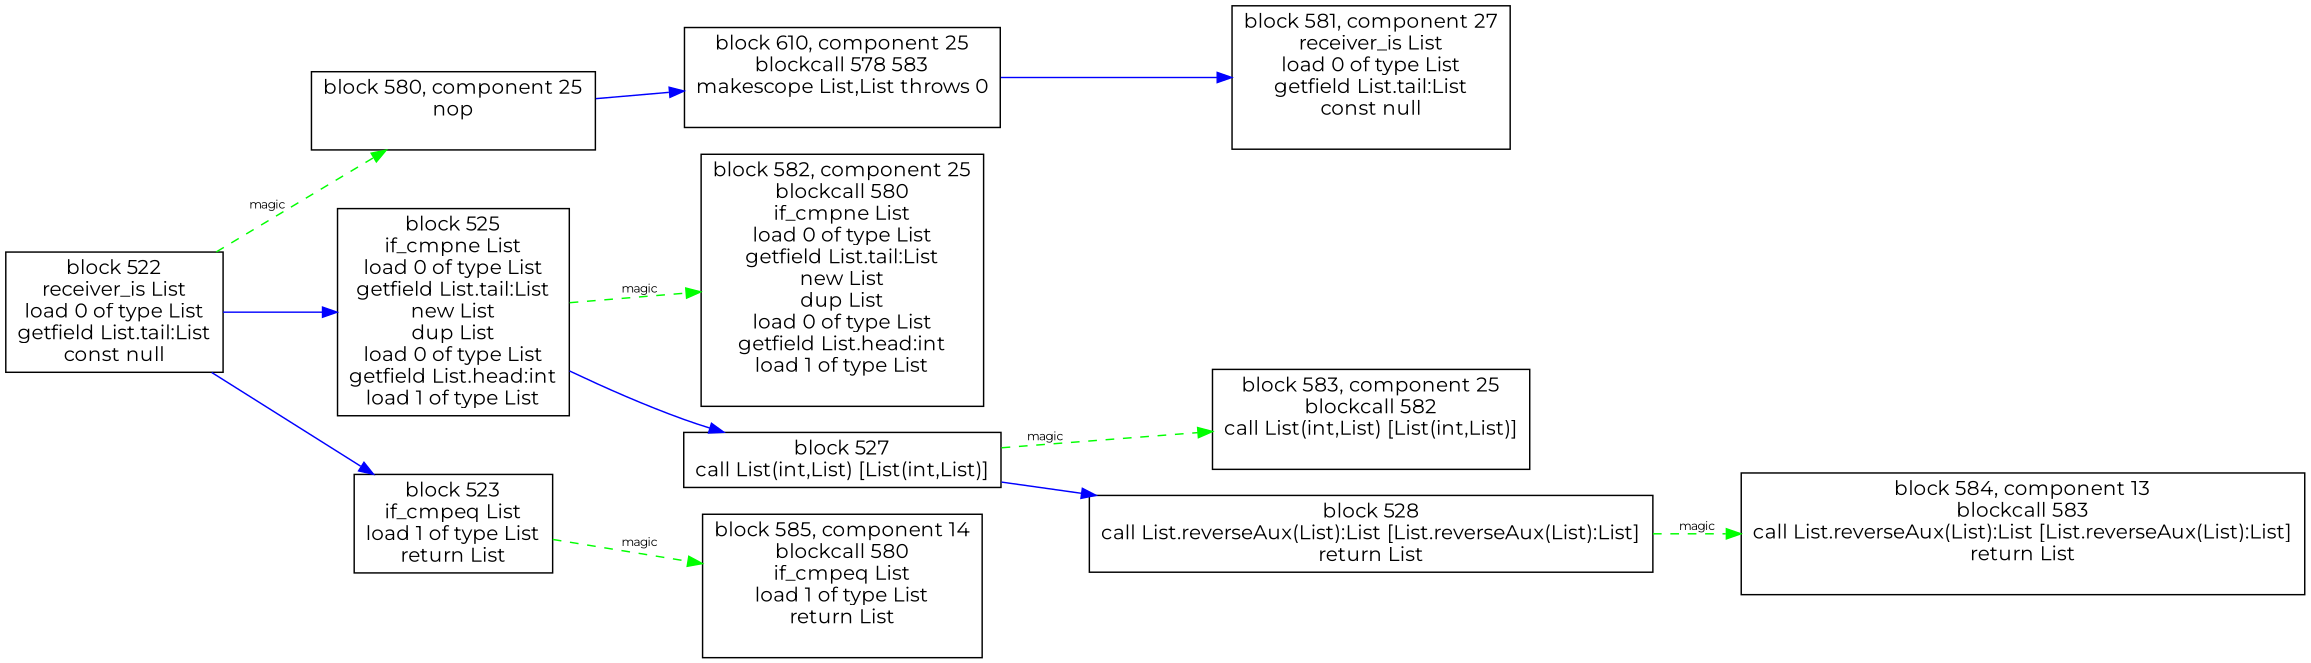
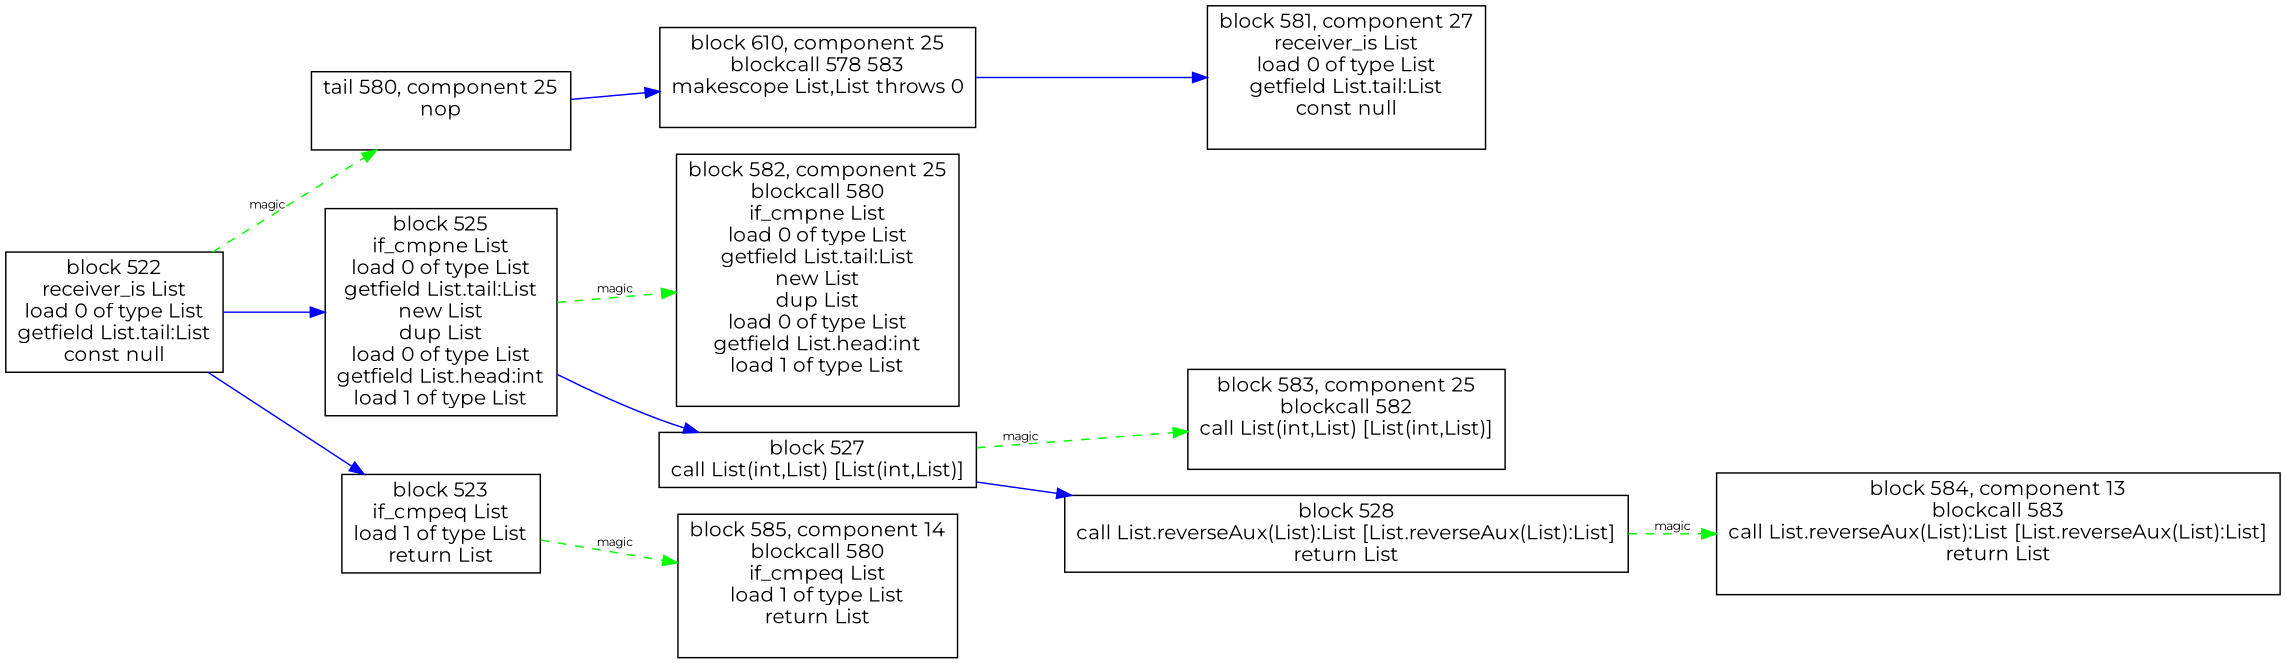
node "block 580, component 25 nop": label "block 580, component 25 nop" -> "tail 580, component 25 nop"
